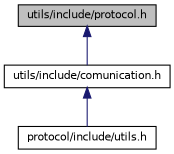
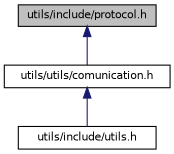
node "utils/include/comunication.h": label "utils/include/comunication.h" -> "utils/utils/comunication.h"
node "protocol/include/utils.h": label "protocol/include/utils.h" -> "utils/include/utils.h"
